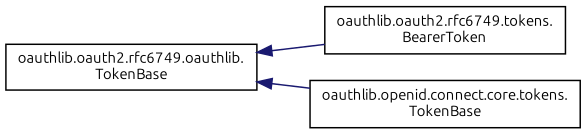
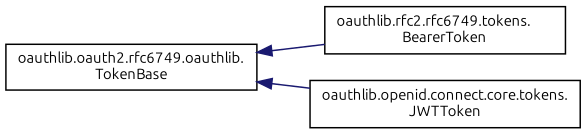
node "oauthlib.oauth2.rfc6749.tokens. BearerToken": label "oauthlib.oauth2.rfc6749.tokens. BearerToken" -> "oauthlib.rfc2.rfc6749.tokens. BearerToken"
node "oauthlib.openid.connect.core.tokens. TokenBase": label "oauthlib.openid.connect.core.tokens. TokenBase" -> "oauthlib.openid.connect.core.tokens. JWTToken"
